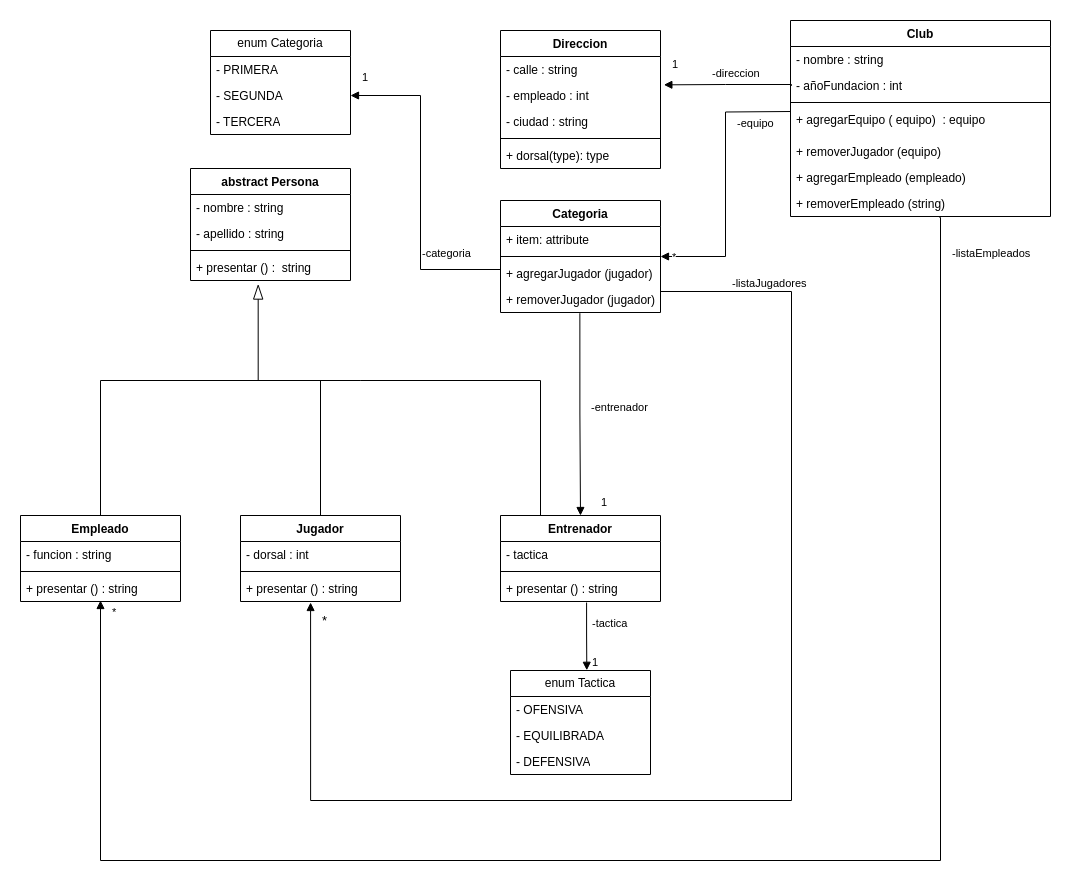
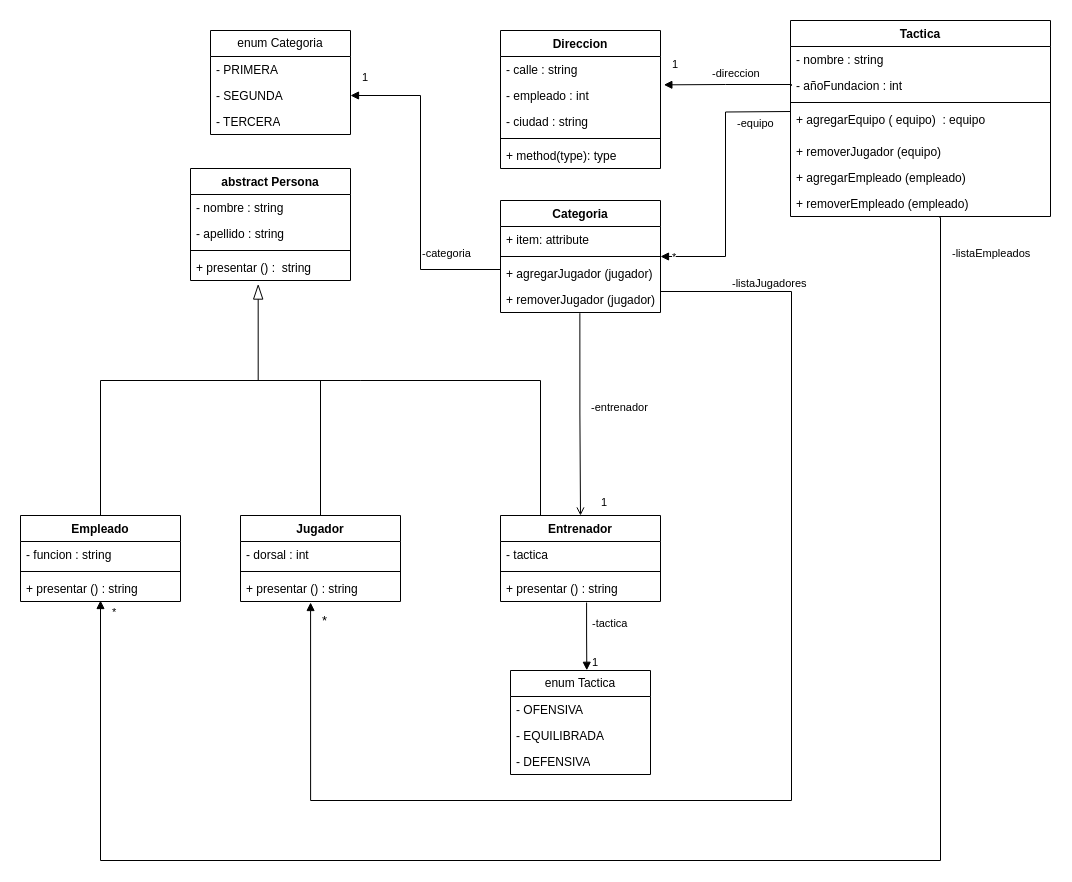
node "Club": label "Club" -> "Tactica"
node "+ dorsal(type): type": label "+ dorsal(type): type" -> "+ method(type): type"
node "+ removerEmpleado (string)": label "+ removerEmpleado (string)" -> "+ removerEmpleado (empleado)"
edge "+ removerJugador (jugador)" -> "Entrenador": arrowhead block -> open
